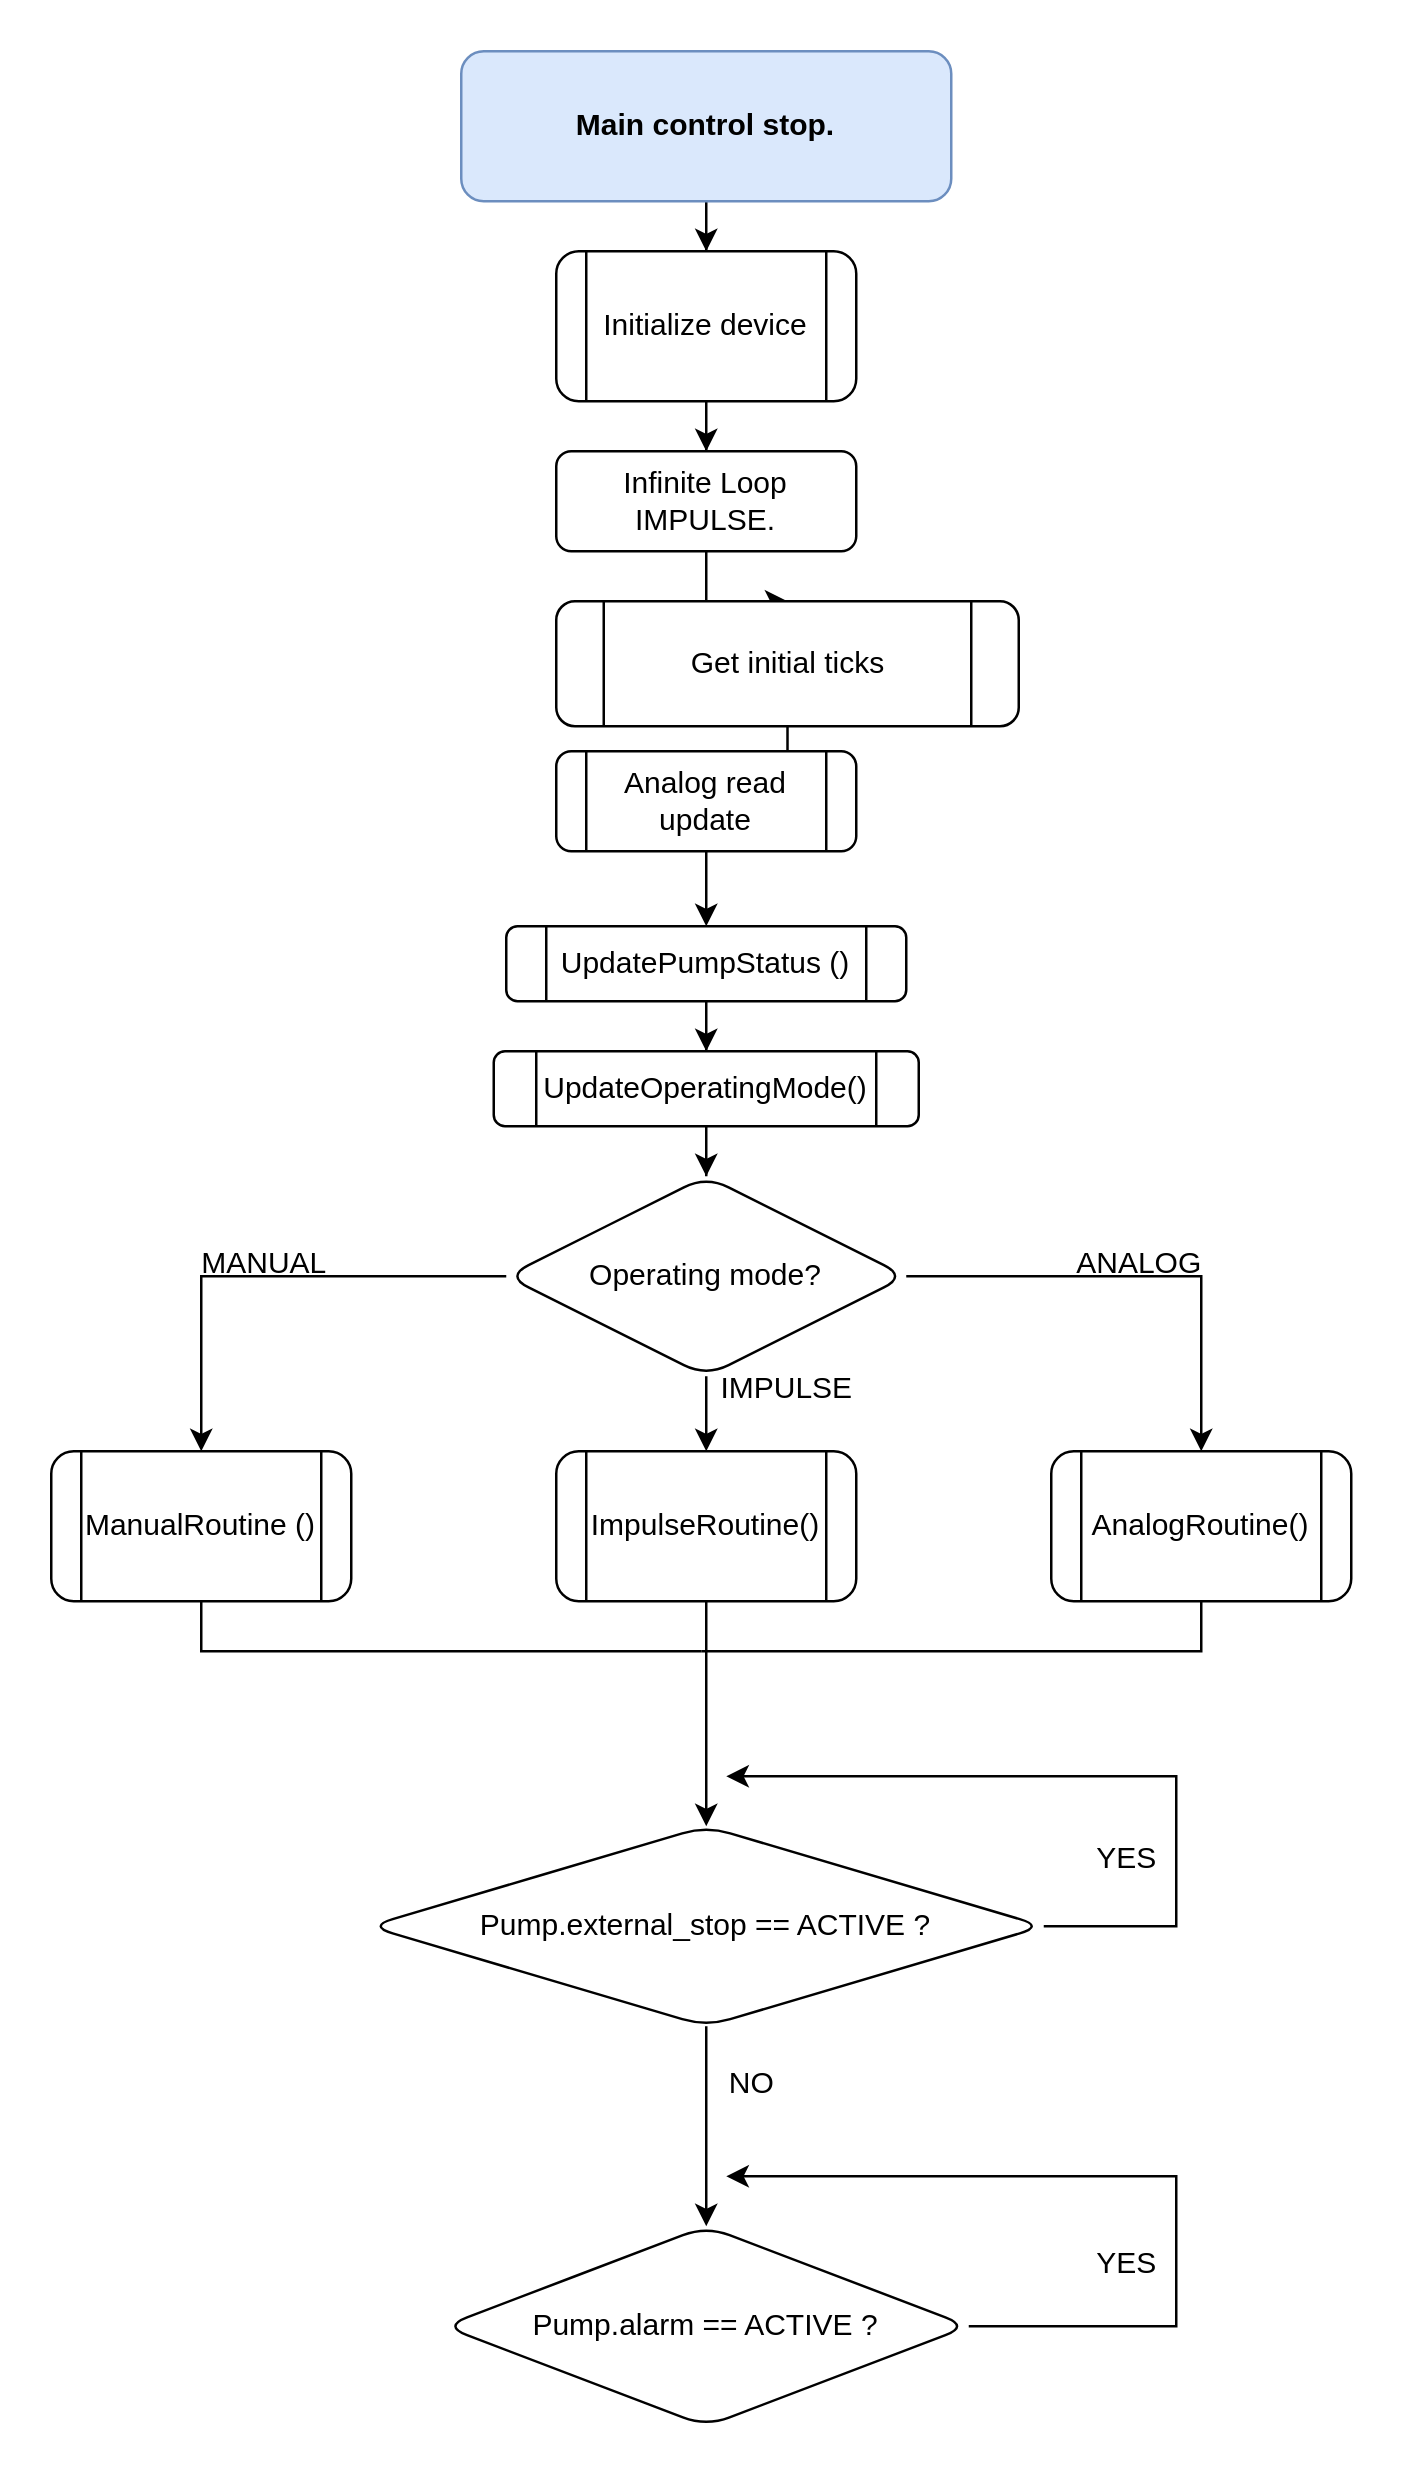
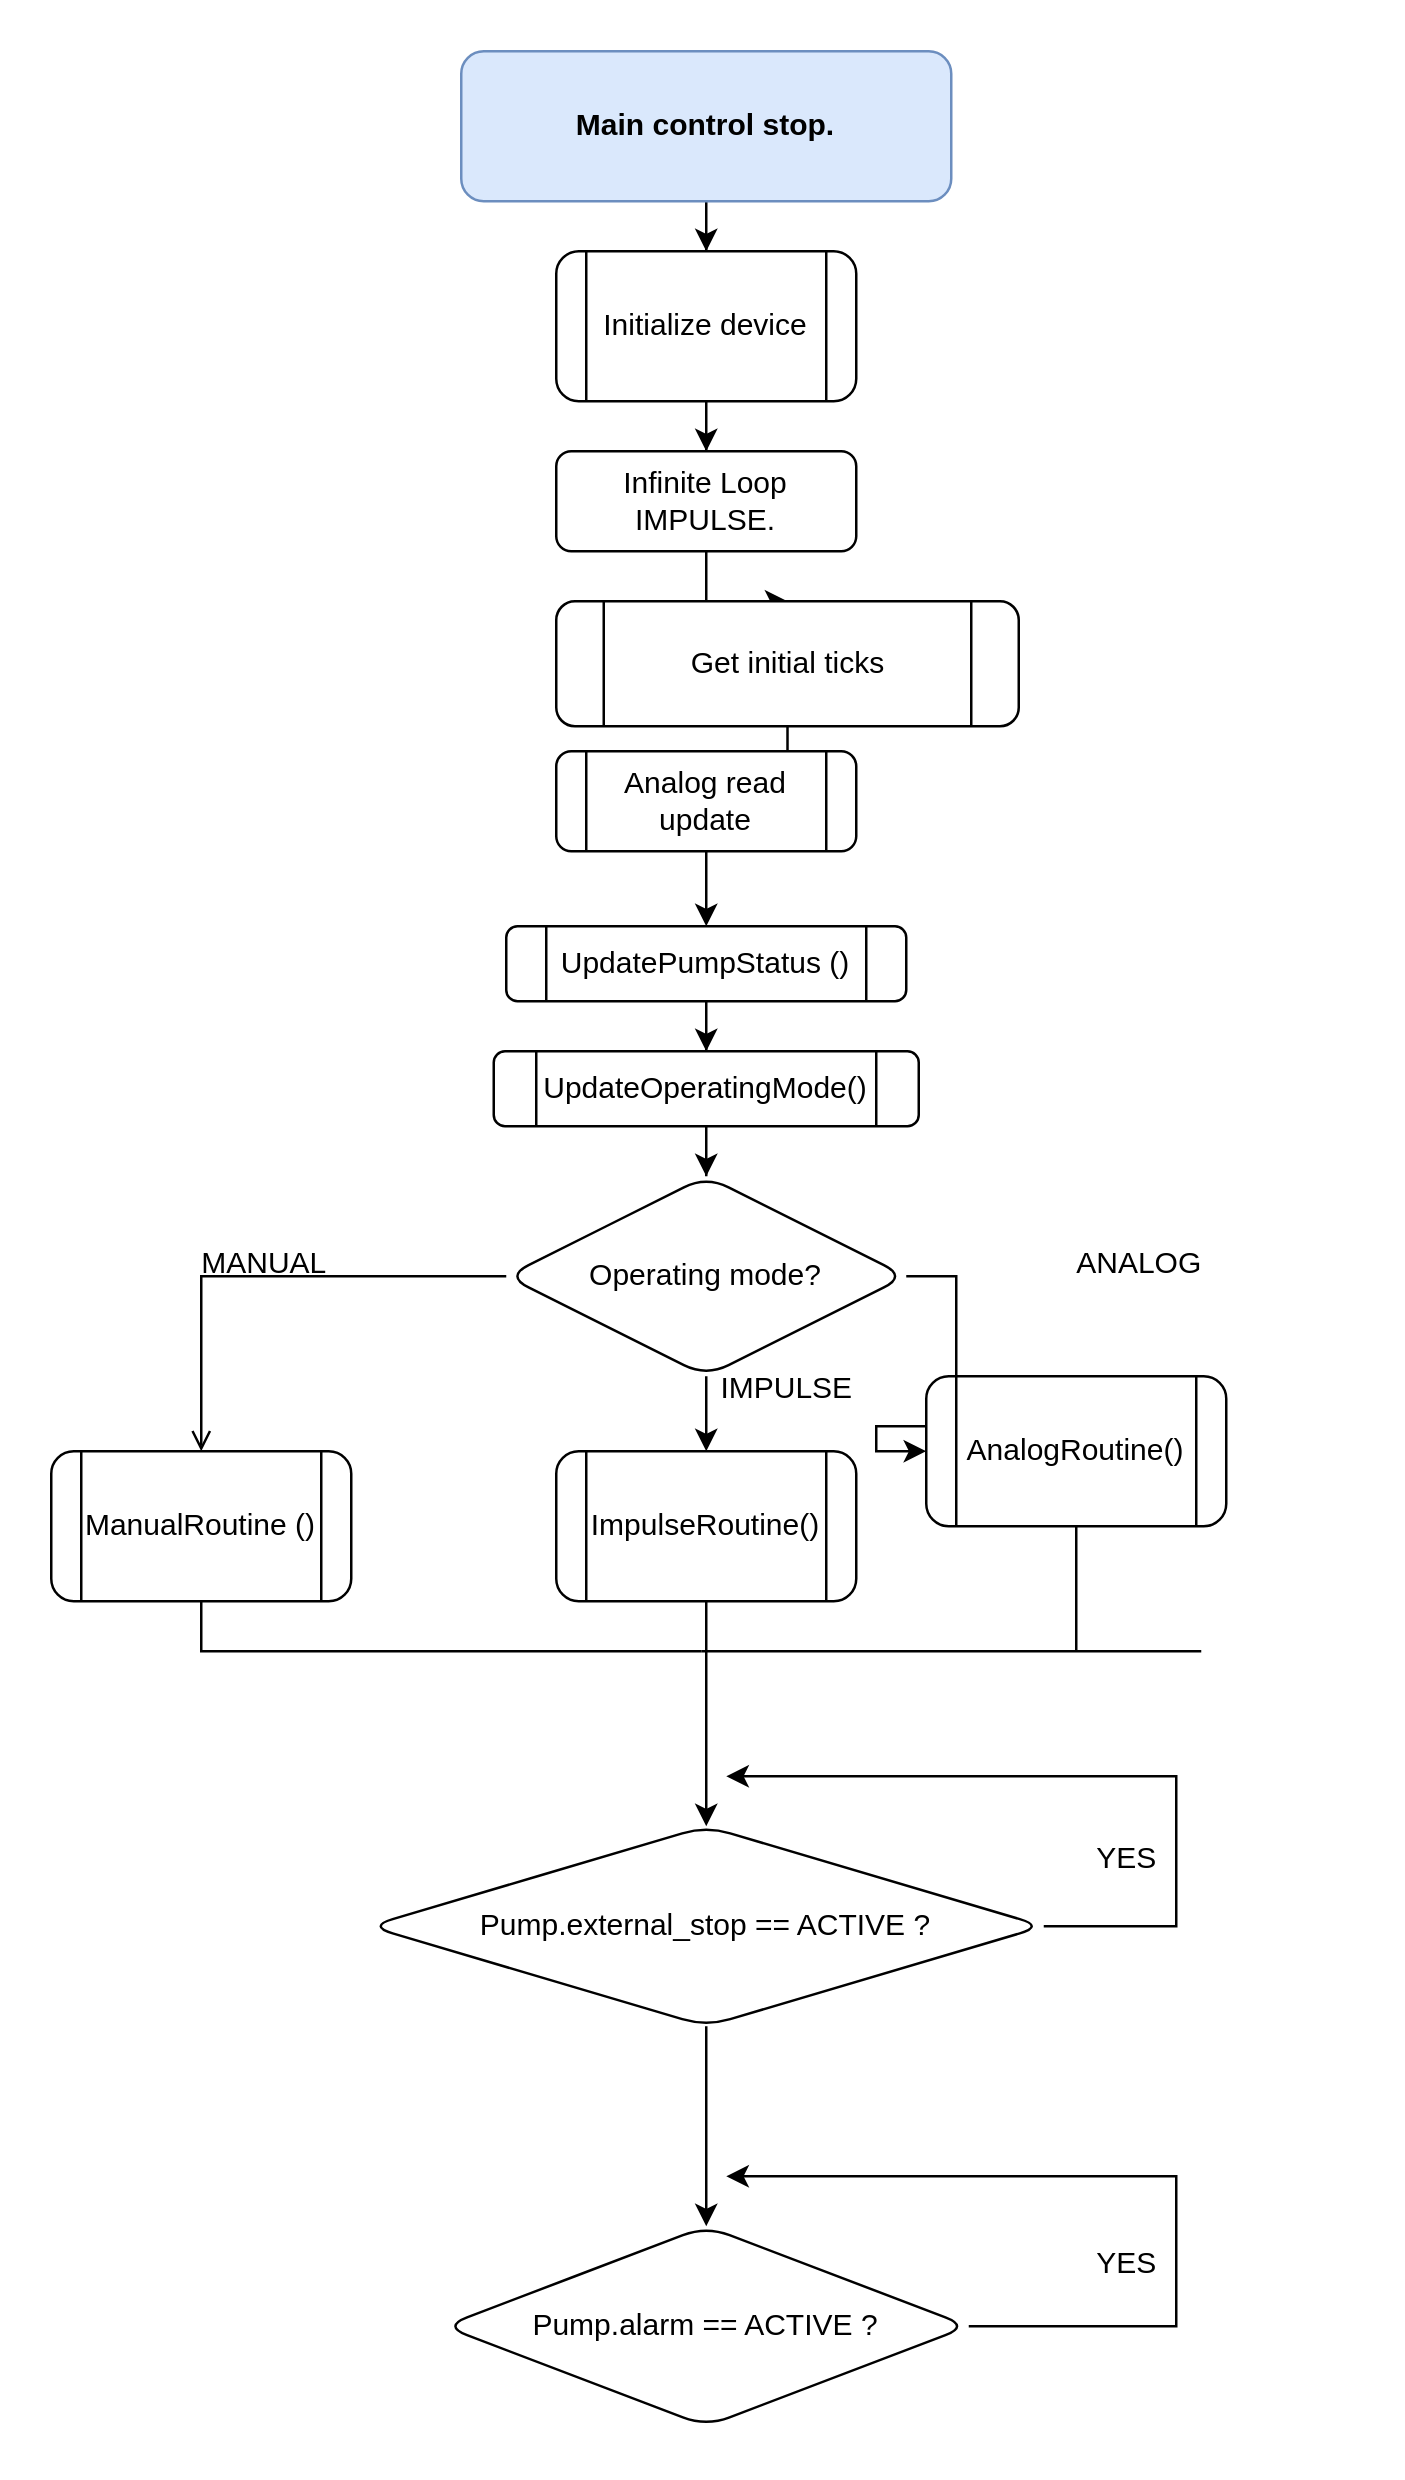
edge "Operating mode?" -> "ManualRoutine ()": arrowhead classic -> open
node "AnalogRoutine()": moved (1201, 1526) -> (1076, 1451)
node "NO": removed
